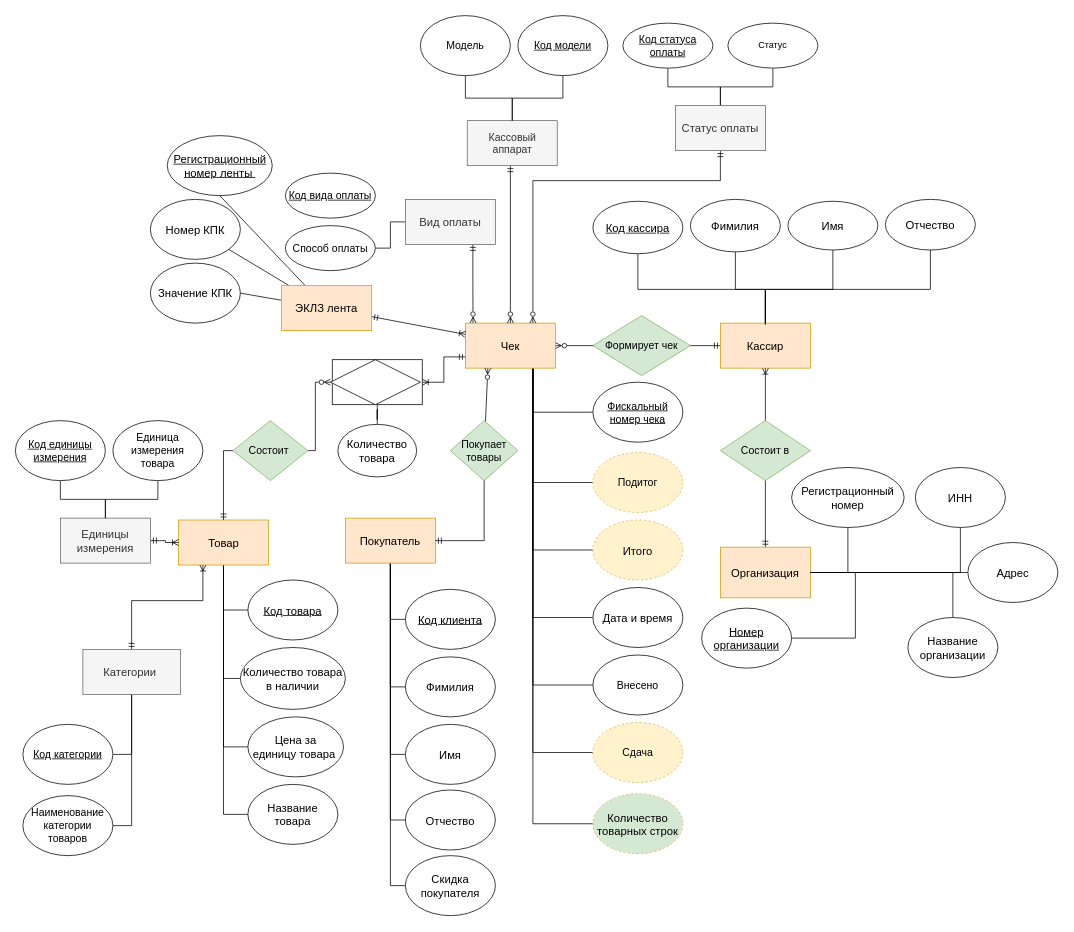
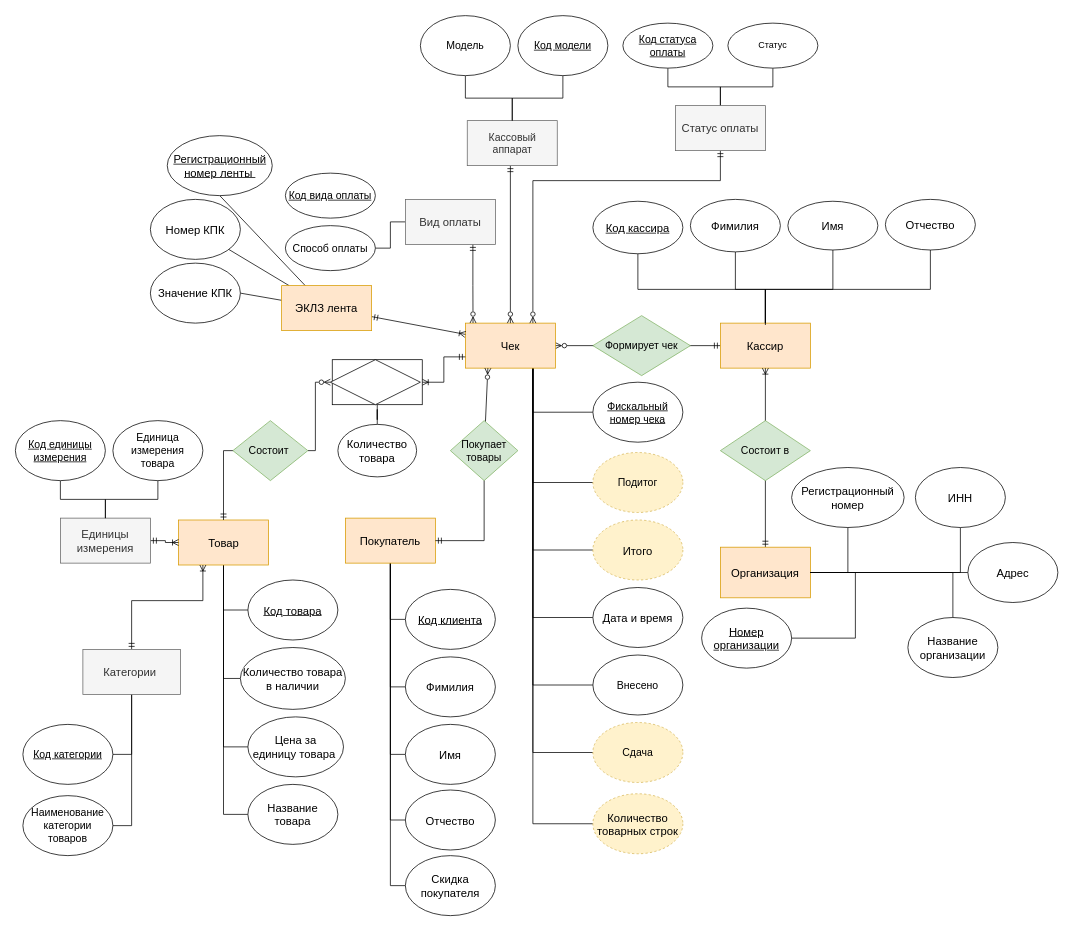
node "Количество товарных строк": fillcolor #d5e8d4 -> #fff2cc
